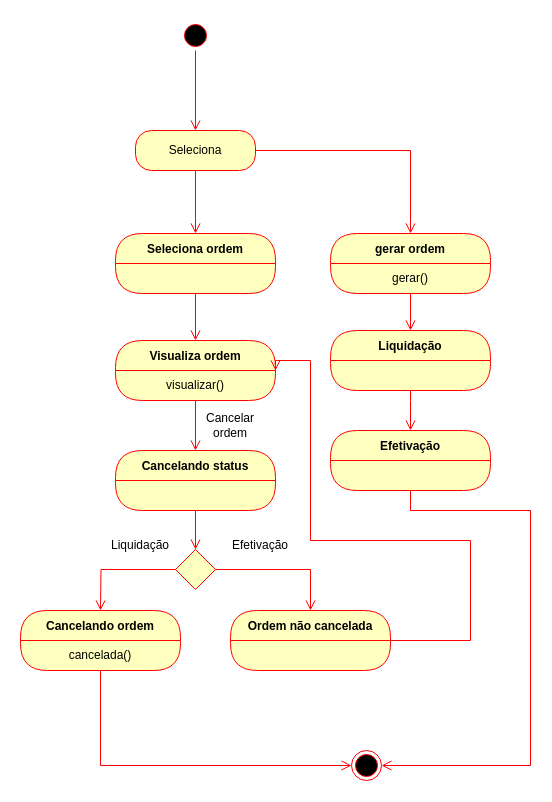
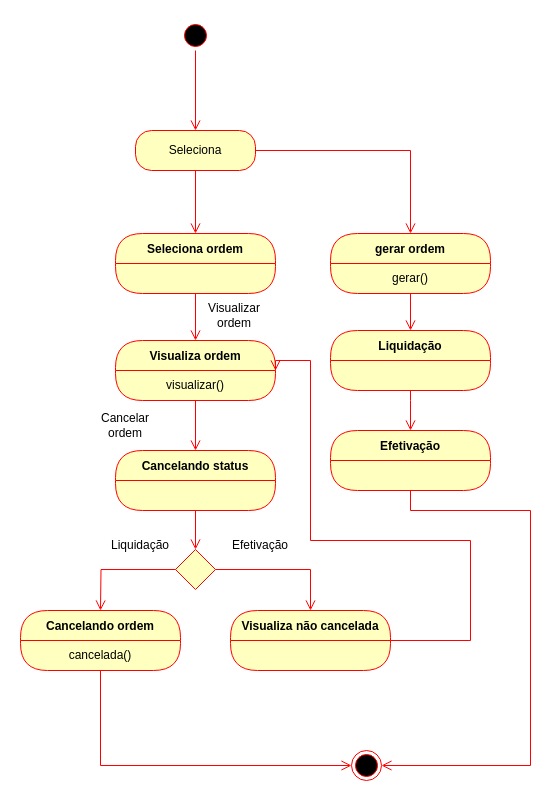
node "Visualizar ordem": added
node "Cancelar ordem": moved (231, 426) -> (126, 426)
node "Ordem não cancelada": label "Ordem não cancelada" -> "Visualiza não cancelada"
